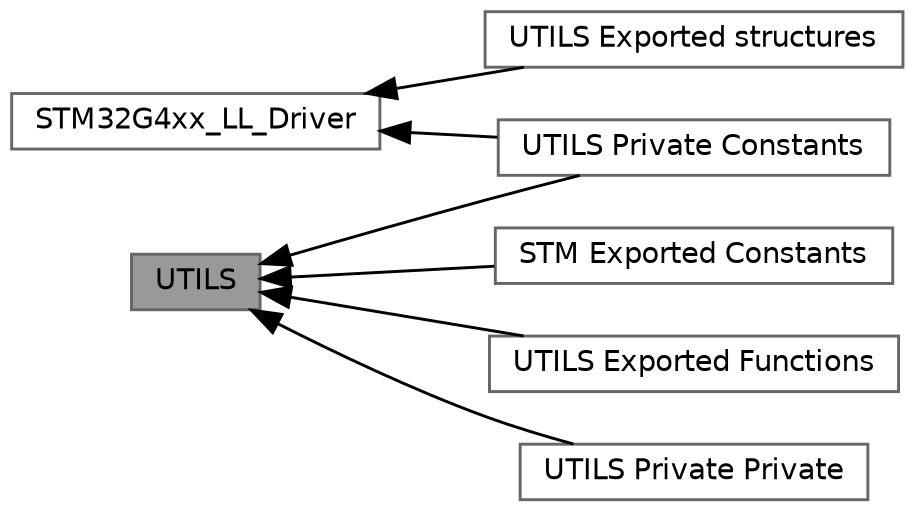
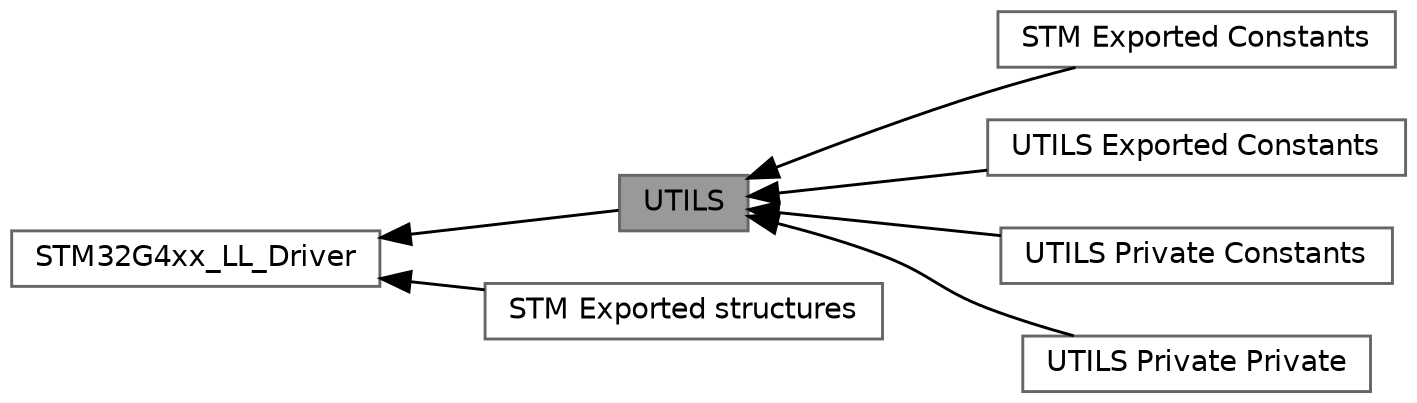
node "UTILS Exported structures": label "UTILS Exported structures" -> "STM Exported structures"
edge "UTILS Private Constants" -> "STM32G4xx_LL_Driver": now "UTILS" -> "STM32G4xx_LL_Driver"
node "UTILS Exported Functions": label "UTILS Exported Functions" -> "UTILS Exported Constants"
